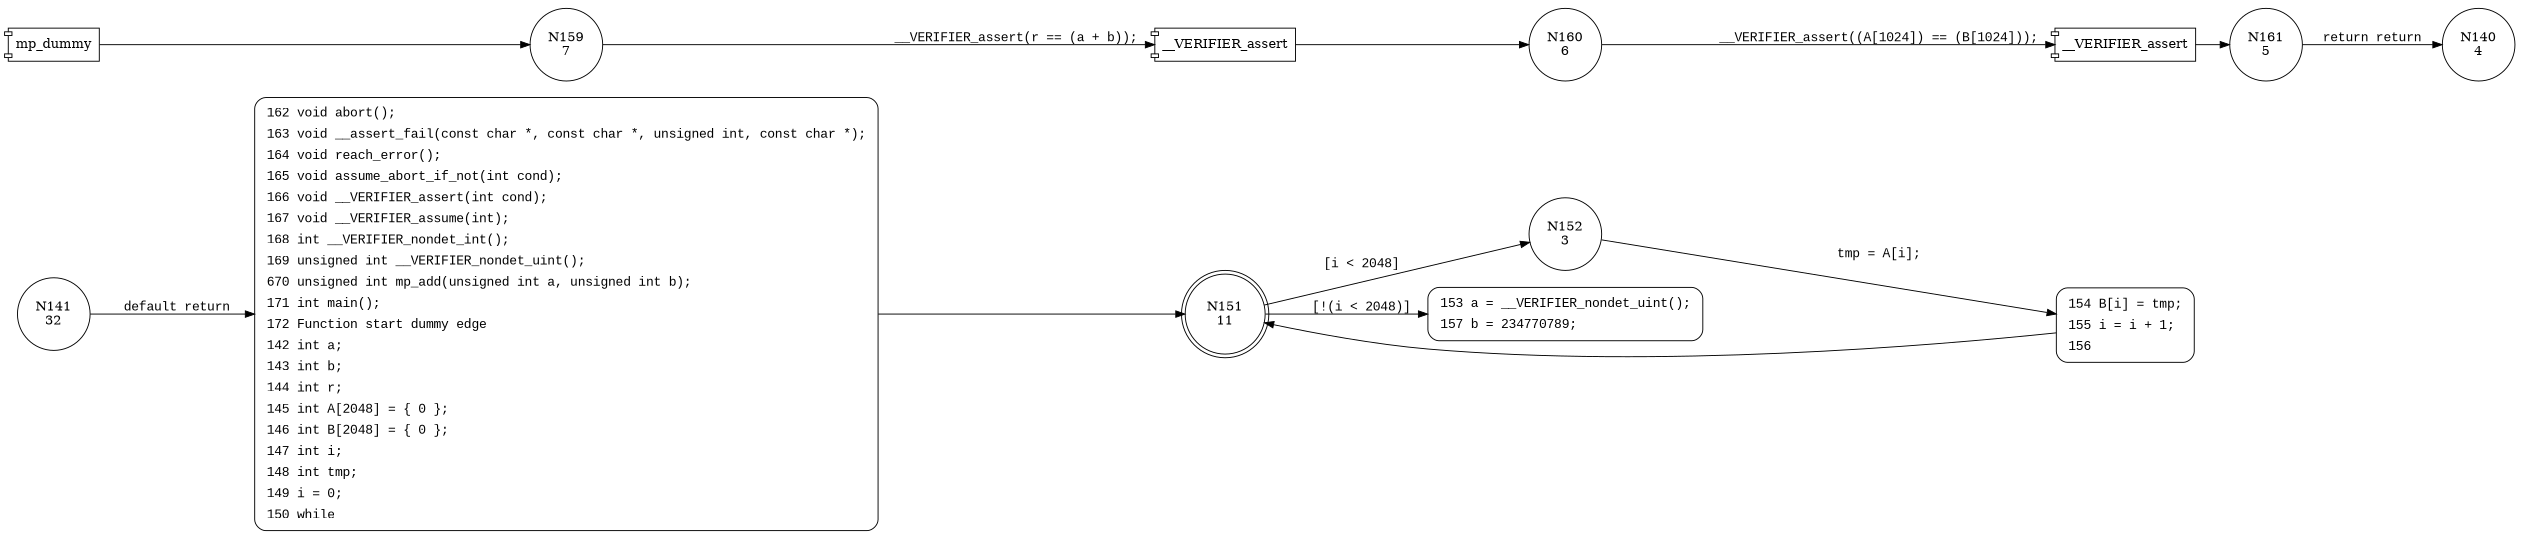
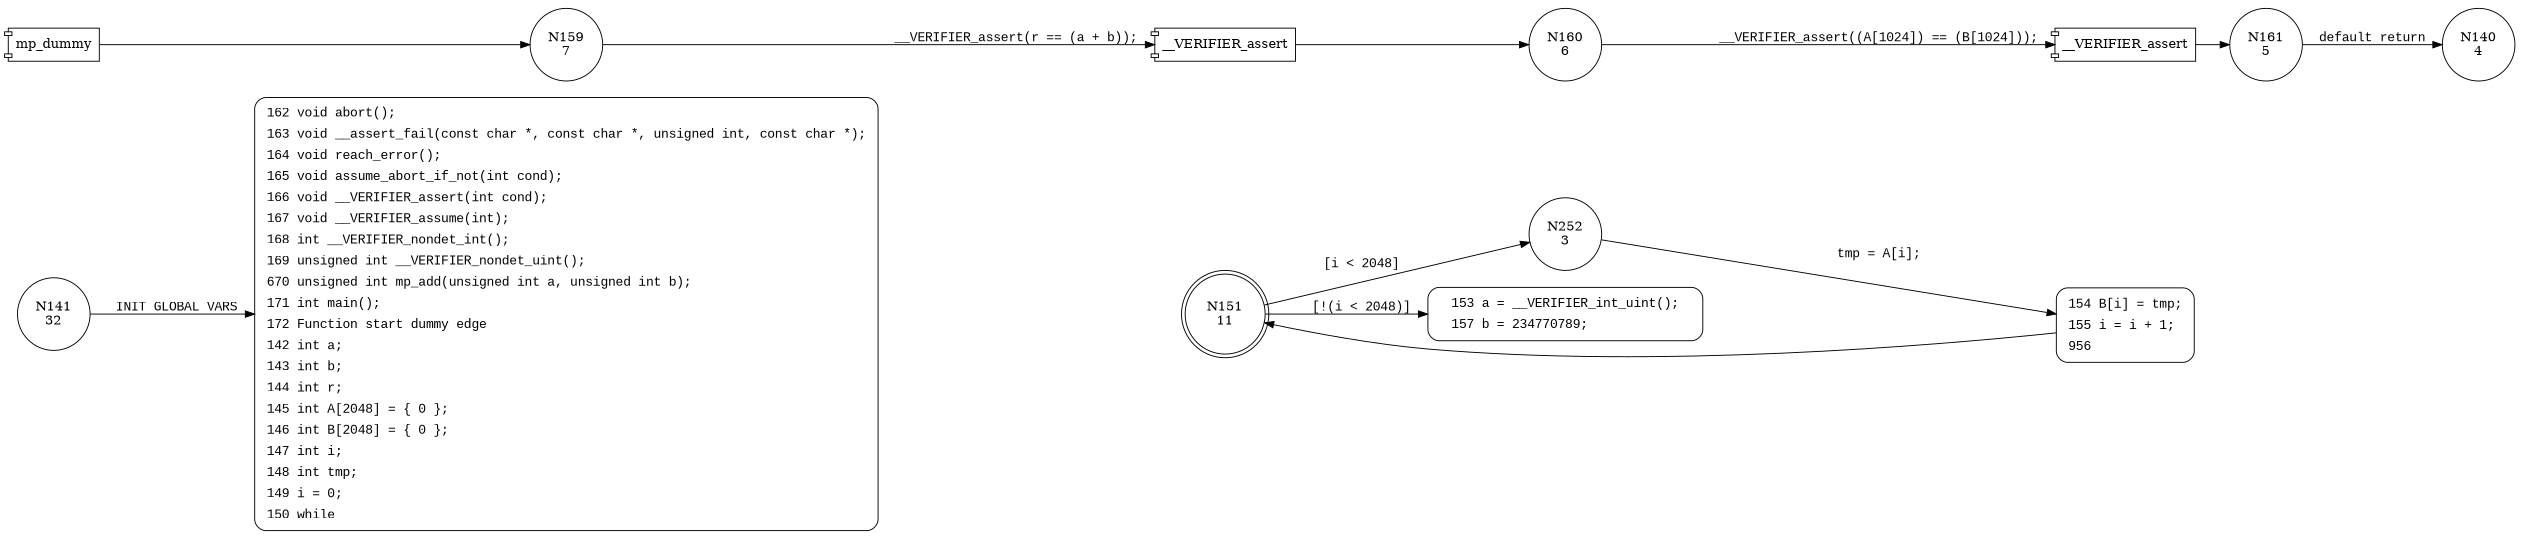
edge "N161 5" -> "N140 4": label "return return" -> "default return"
node "N152 3": label "N152 3" -> "N252 3"
node "153": text "a = __VERIFIER_nondet_uint();" -> "a = __VERIFIER_int_uint();"
edge "N141 32" -> "162": label "default return" -> "INIT GLOBAL VARS"
edge "162" -> "N151 11": removed
node "154": text "156" -> "956"
